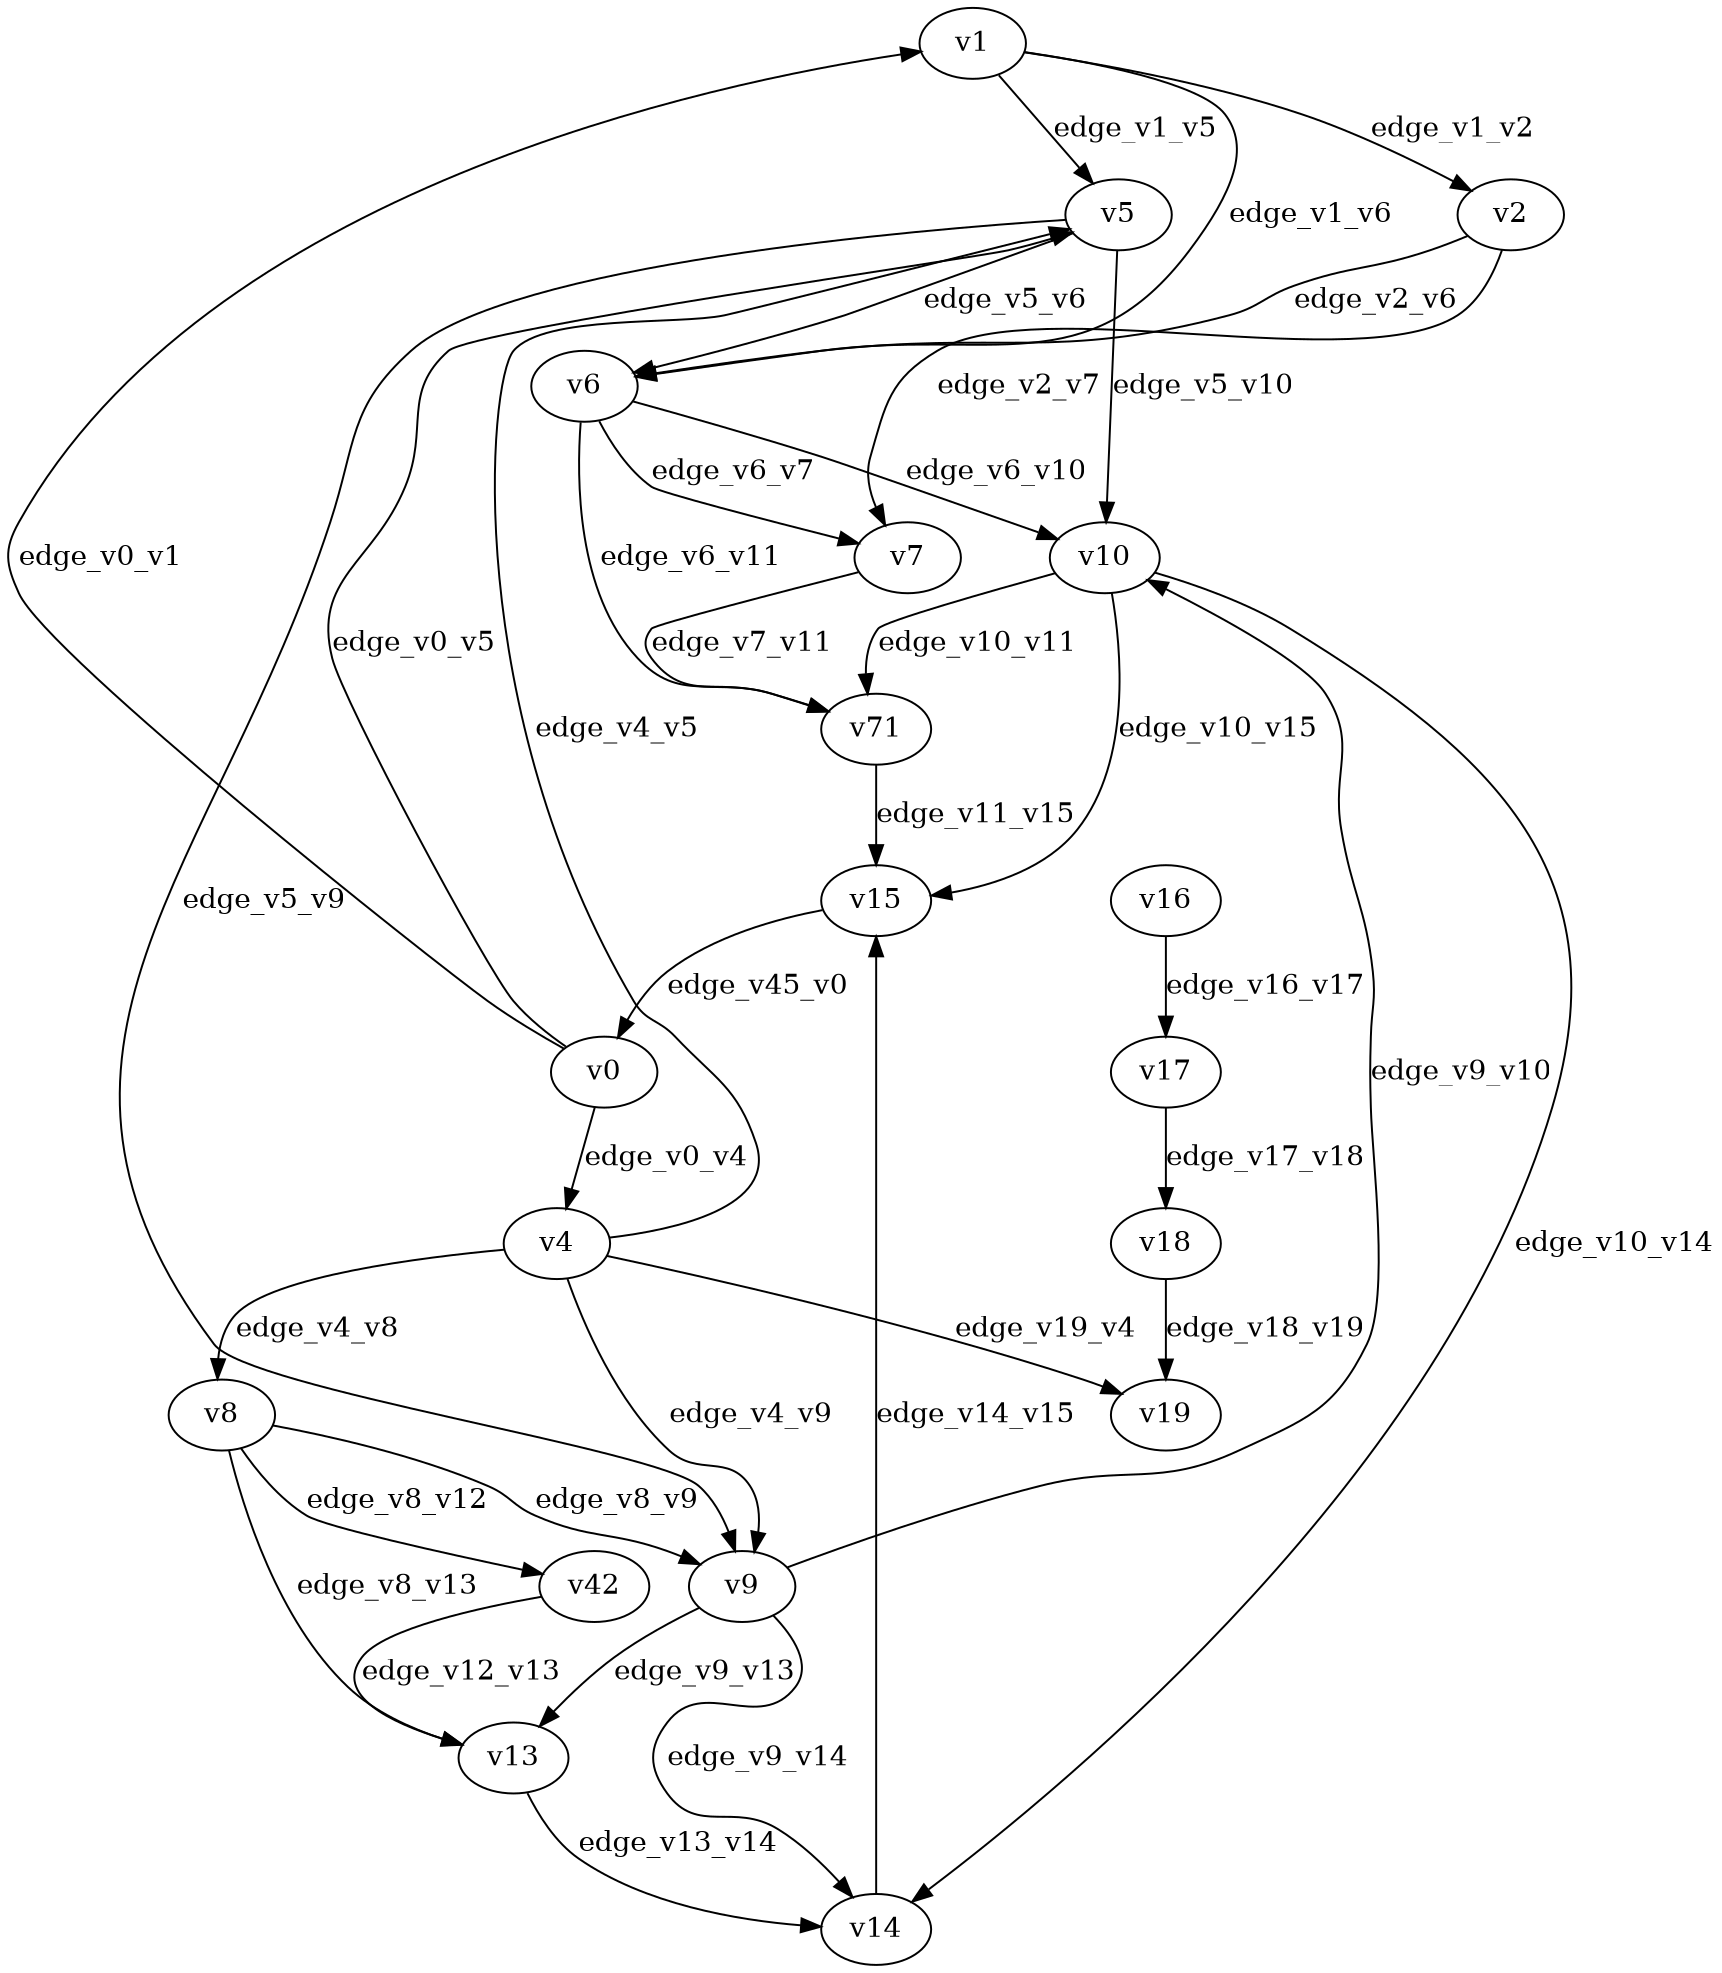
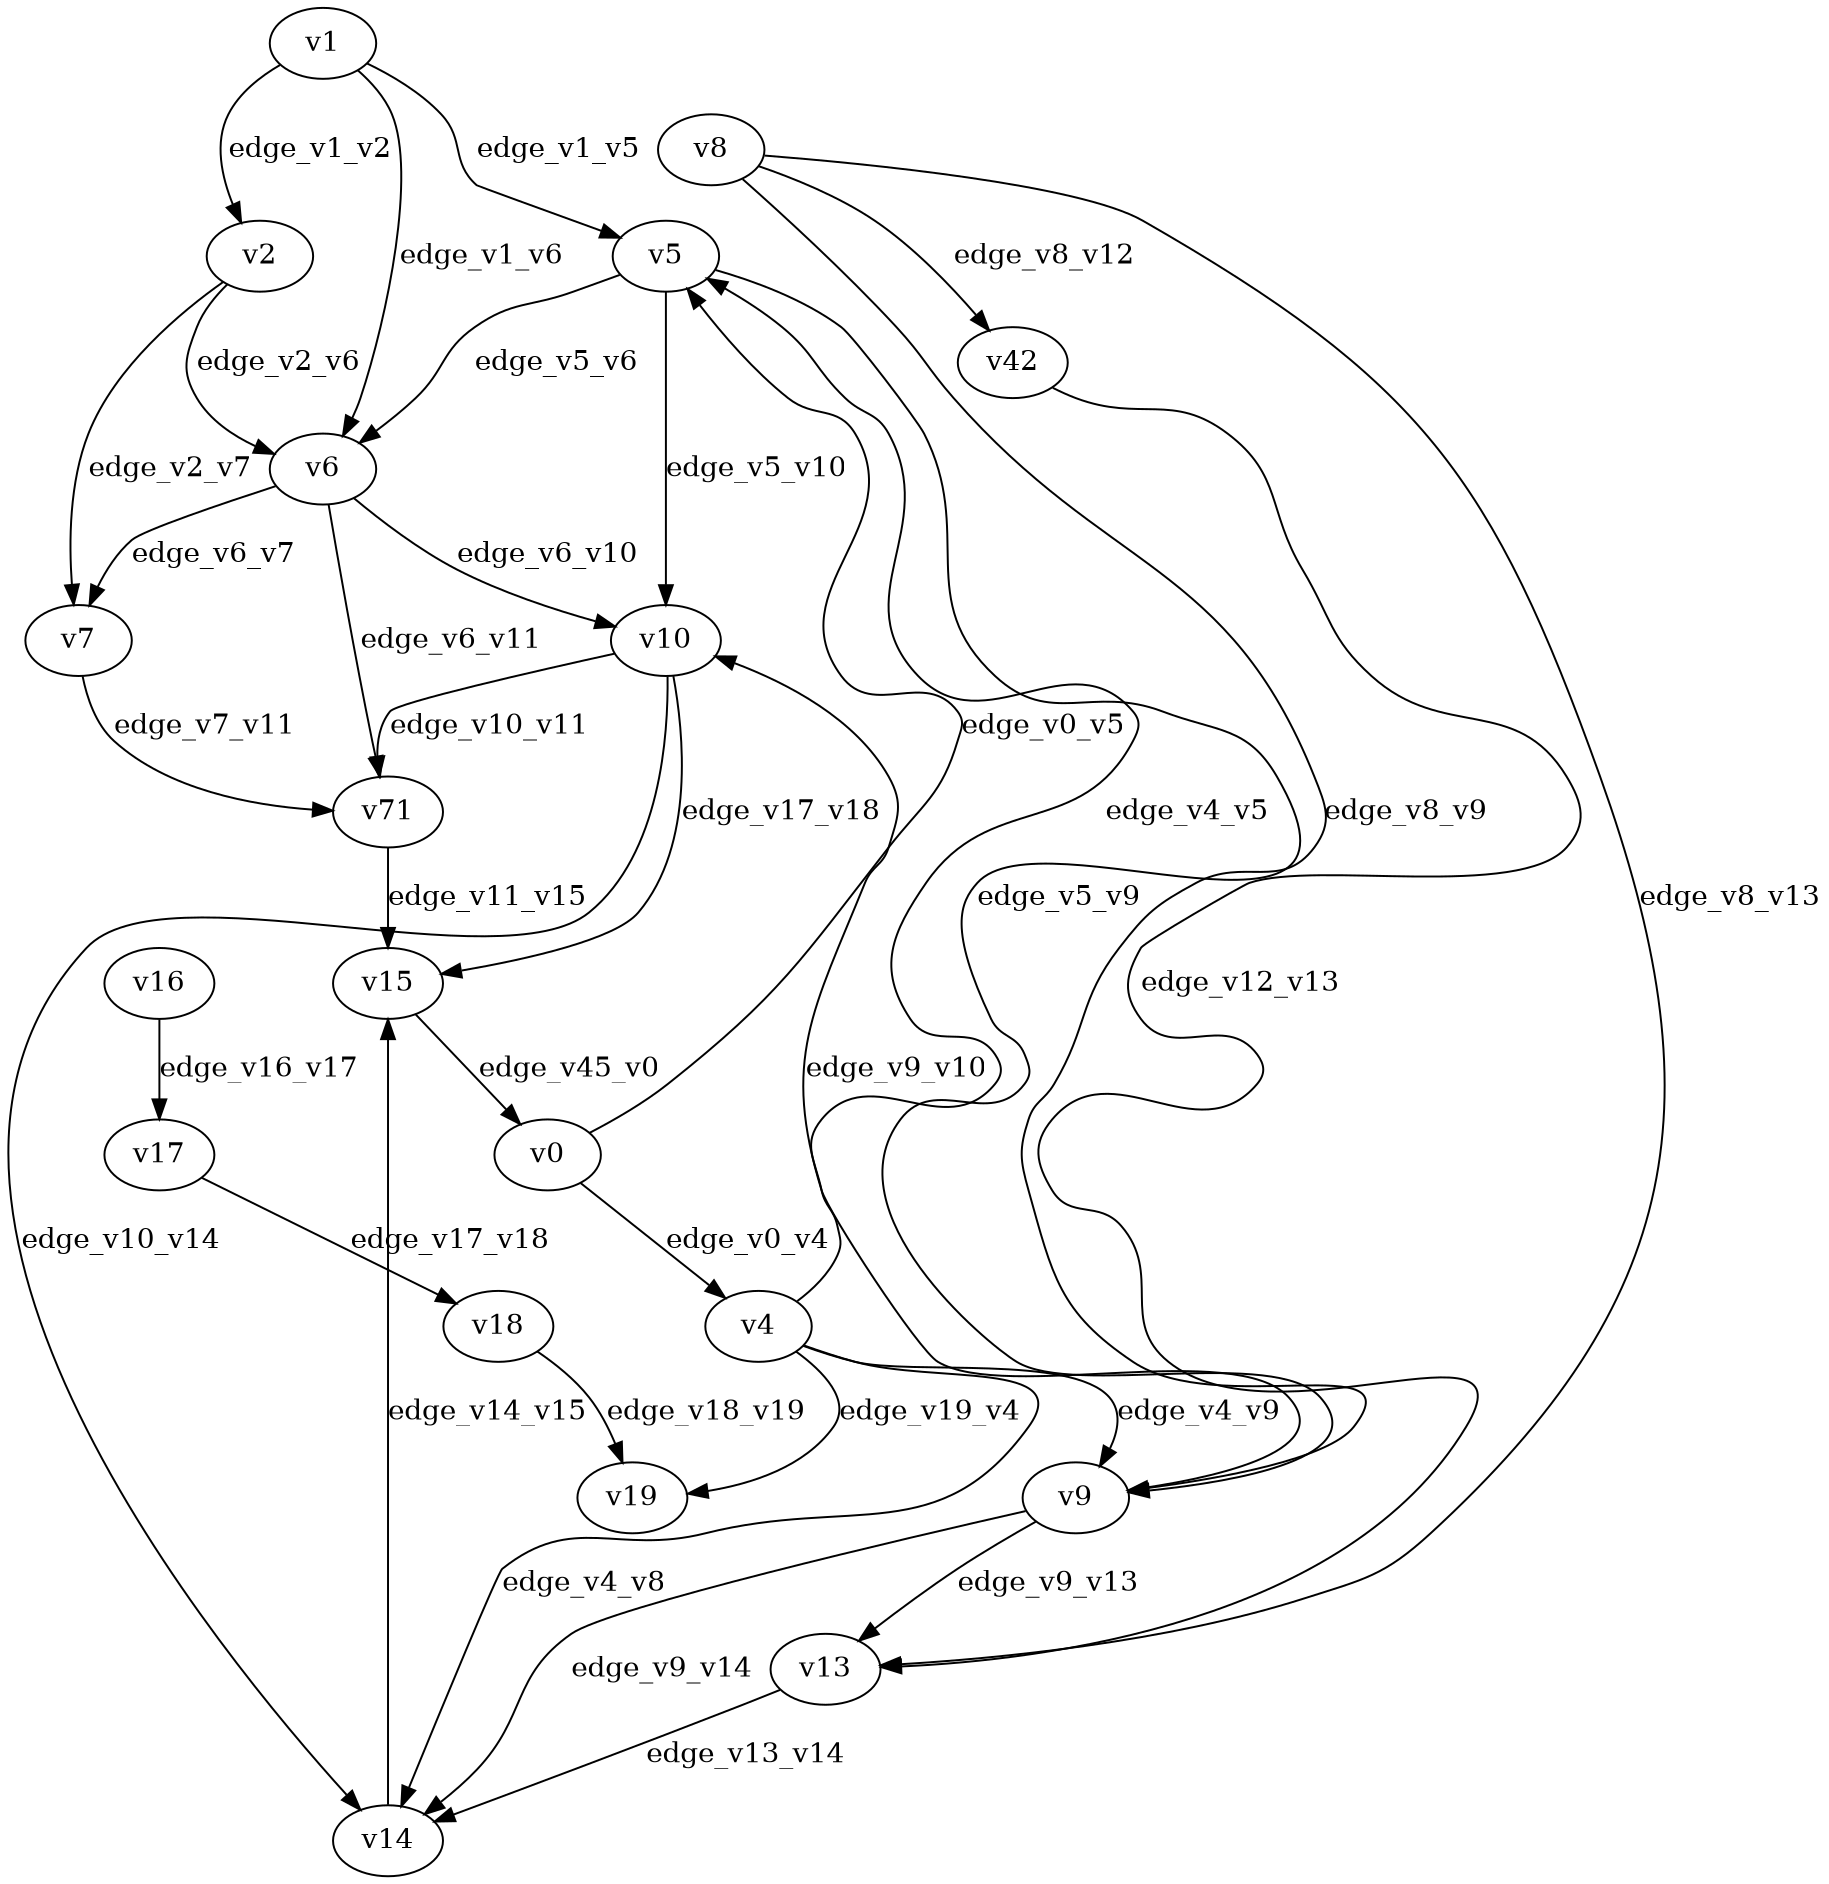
edge "v0" -> "v1": removed, label "edge_v0_v1"
edge "v10" -> "v15": label "edge_v10_v15" -> "edge_v17_v18"
edge "v4" -> "v8": now "v4" -> "v14"
